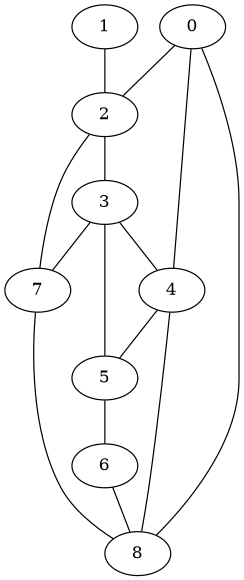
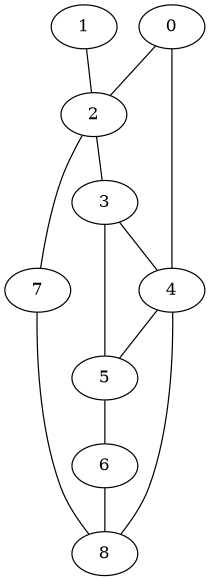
edge "3" -- "7": removed
edge "0" -- "8": removed
